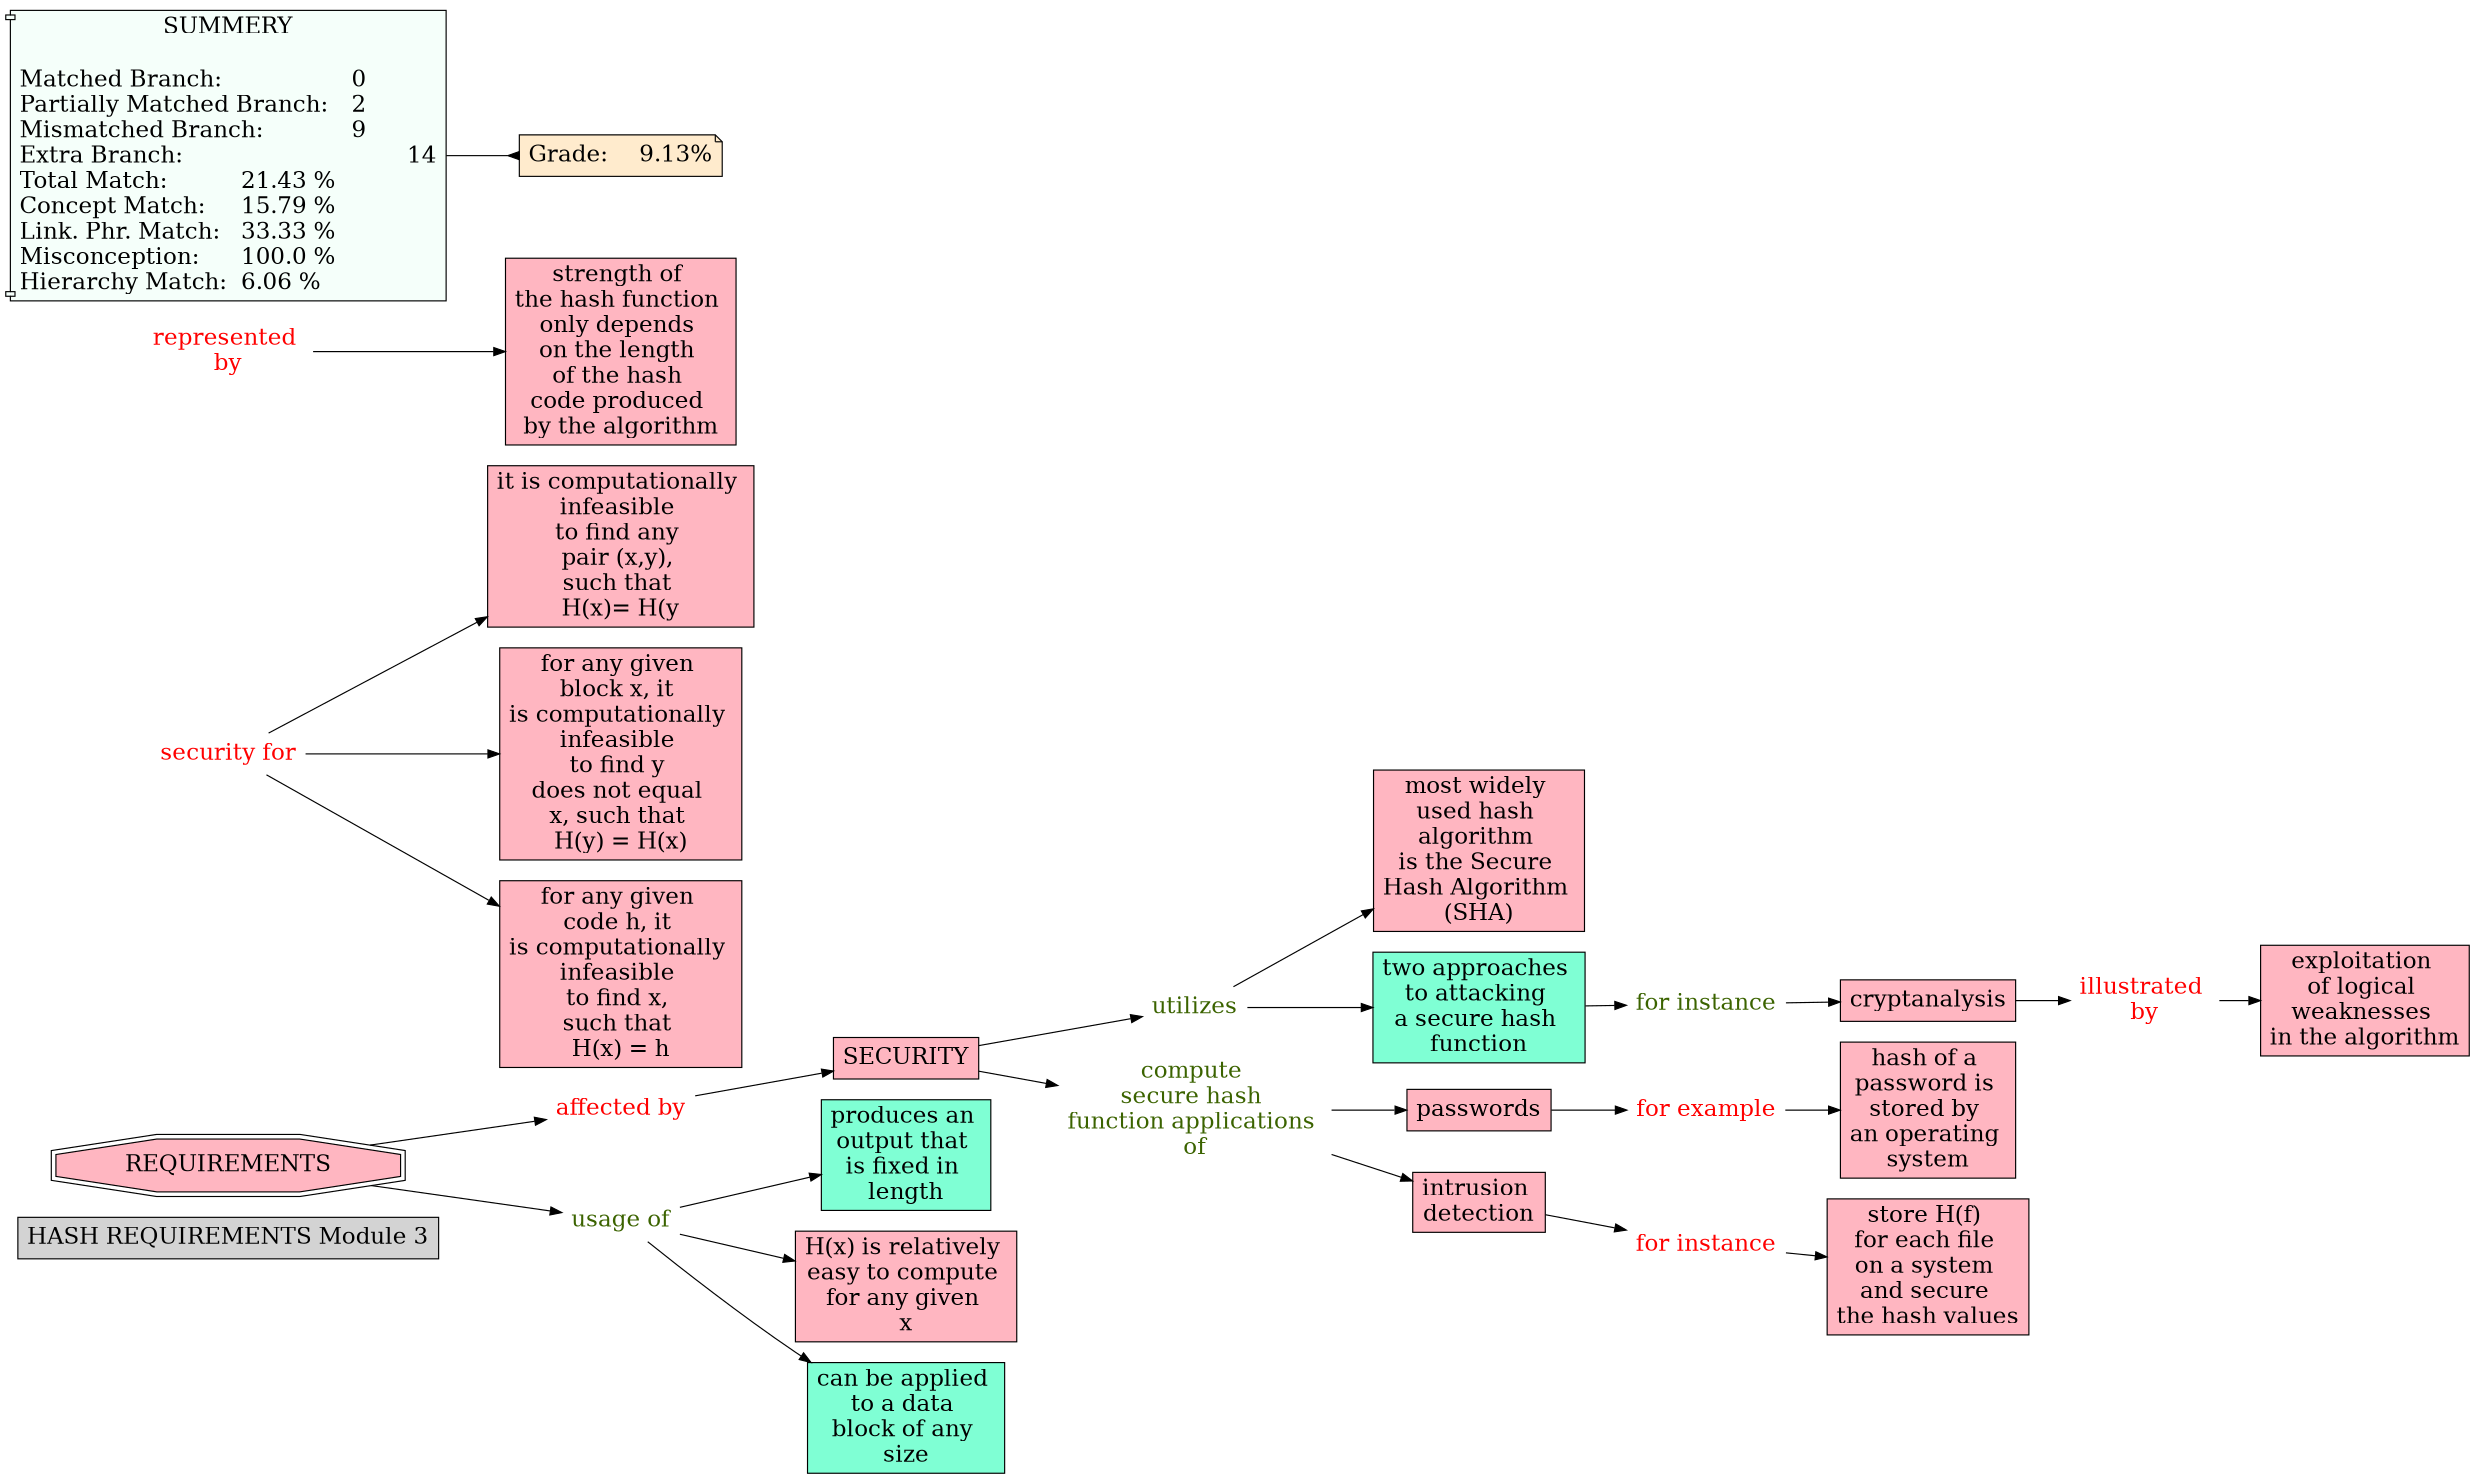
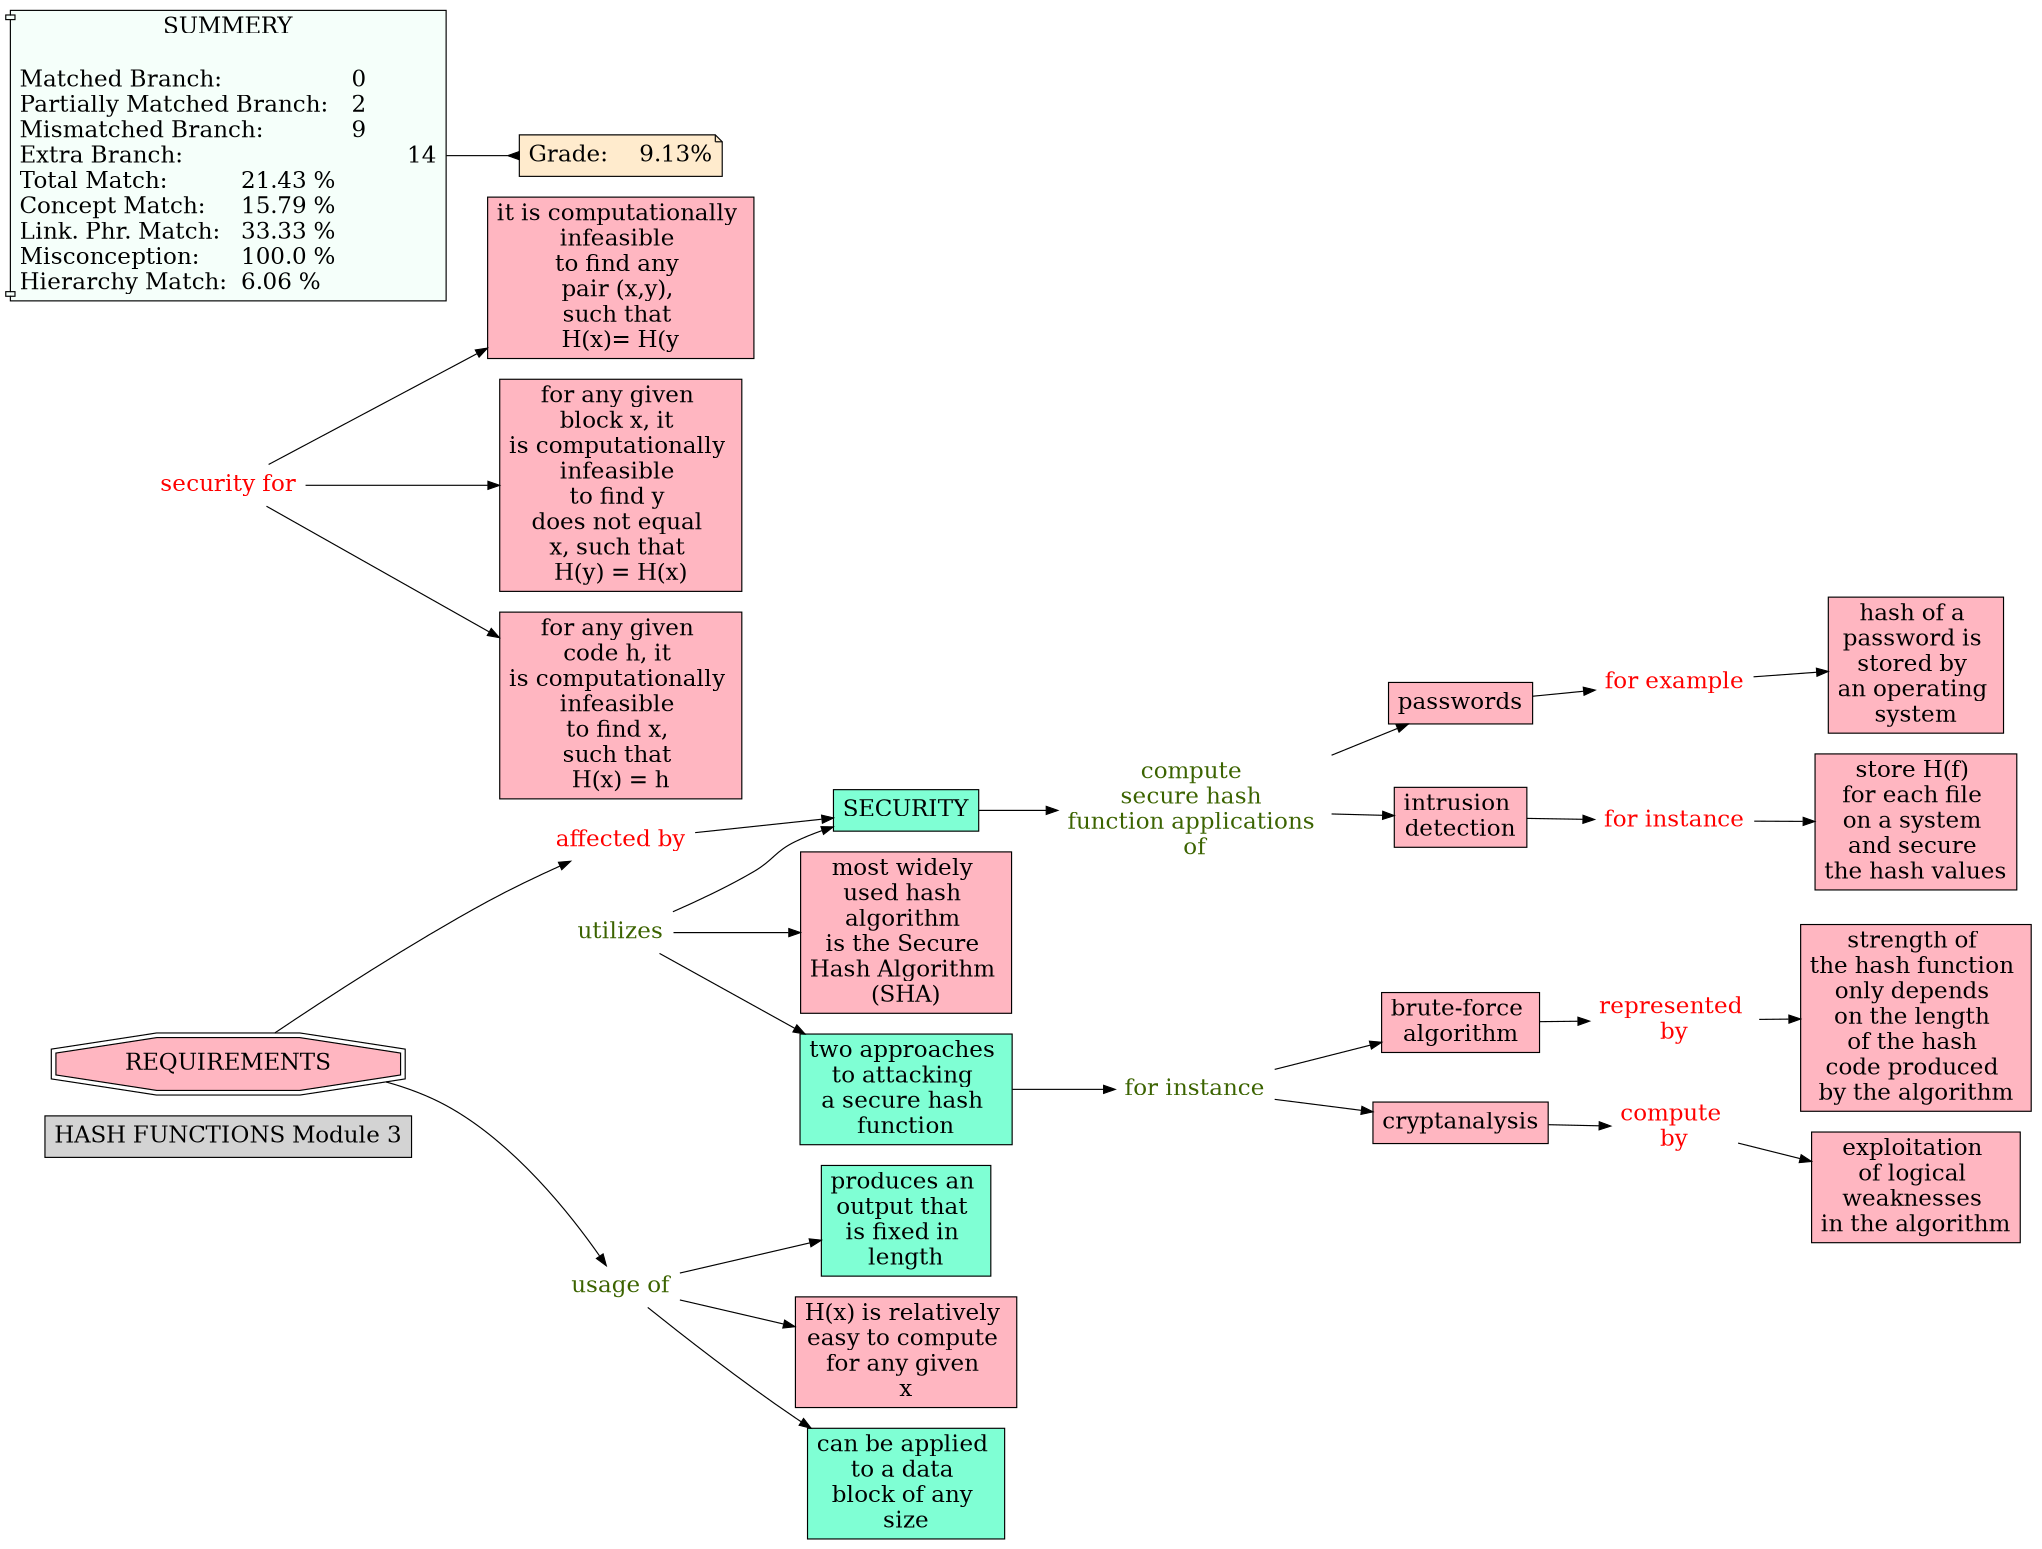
node "illustrated by": label "illustrated by" -> "compute by"
node "brute-force algorithm": added
edge "SECURITY" -> "utilizes": reversed
node "SECURITY": fillcolor #ffb6c1 -> aquamarine
node "HASH REQUIREMENTS Module 3": label "HASH REQUIREMENTS Module 3" -> "HASH FUNCTIONS Module 3"
